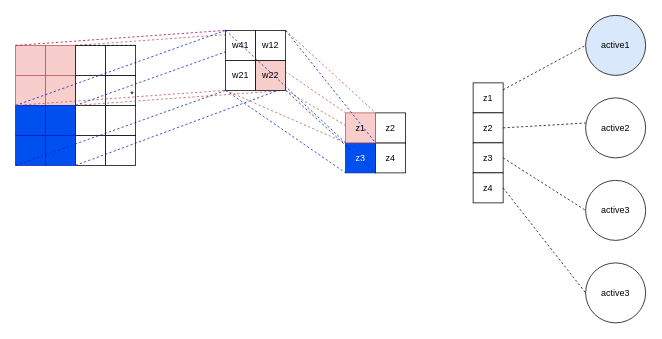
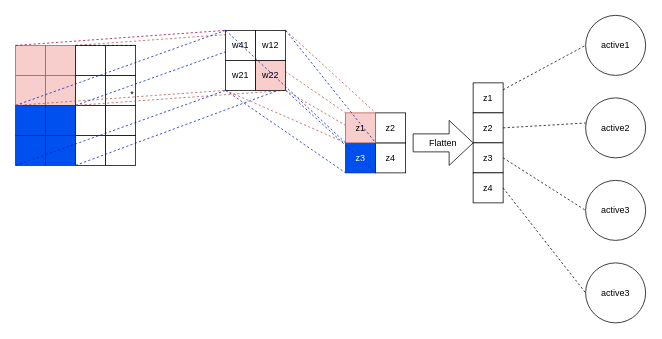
node "active1": fillcolor #dae8fc -> #ffffff
node "Flatten": added
